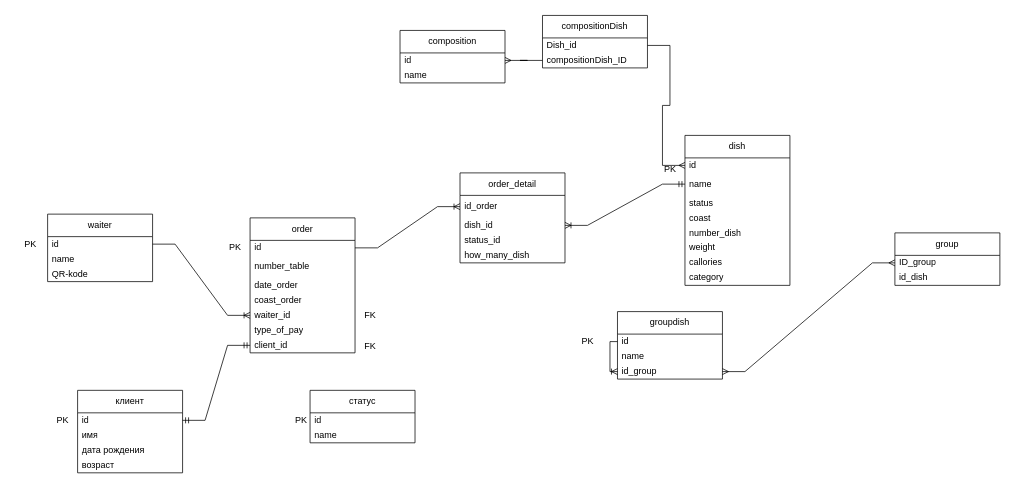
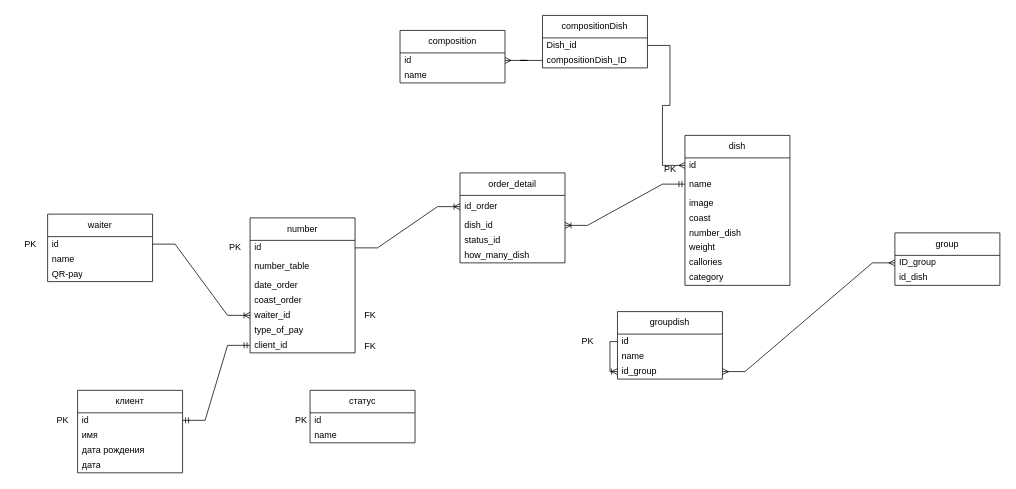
node "status": label "status" -> "image"
node "order": label "order" -> "number"
node "QR-kode": label "QR-kode" -> "QR-pay"
node "возраст": label "возраст" -> "дата"
